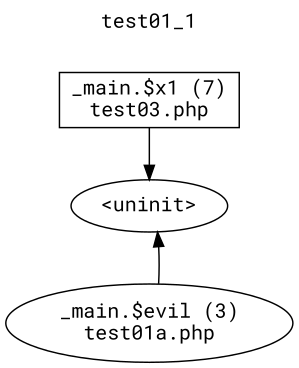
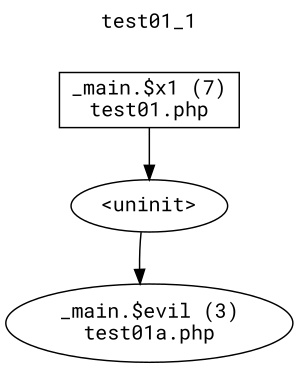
node "_main.$x1 (7) test03.php": label "_main.$x1 (7) test03.php" -> "_main.$x1 (7) test01.php"
edge "_main.$evil (3) test01a.php" -> "<uninit>": reversed
